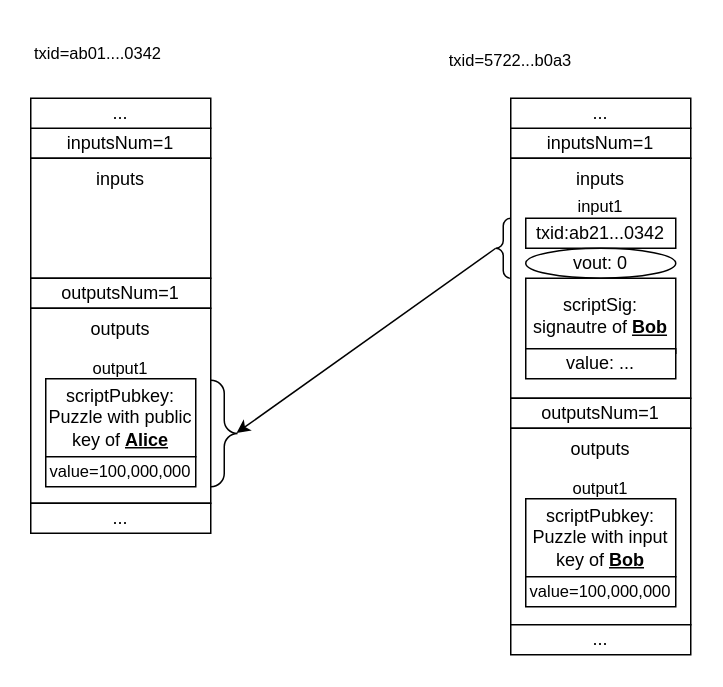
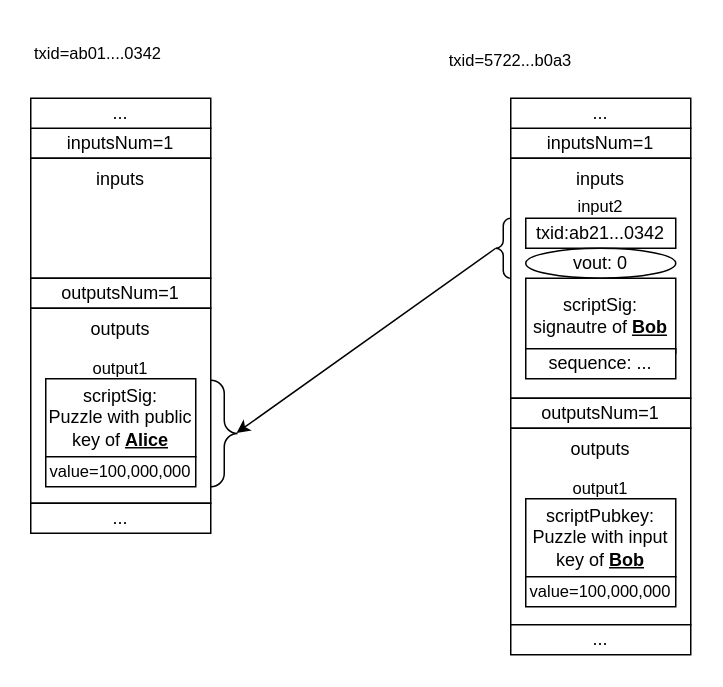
node "input1": label "input1" -> "input2"
node "value: ...": label "value: ..." -> "sequence: ..."
node "scriptPubkey: Puzzle with public key of Alice": label "scriptPubkey: Puzzle with public key of Alice" -> "scriptSig: Puzzle with public key of Alice"
